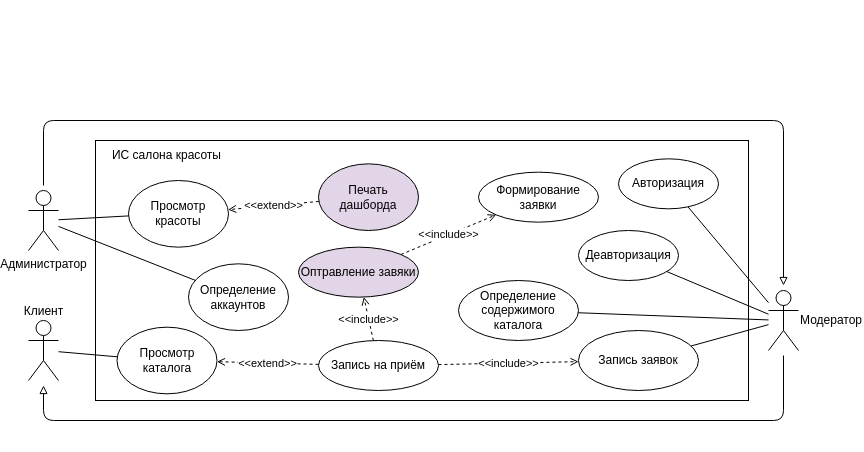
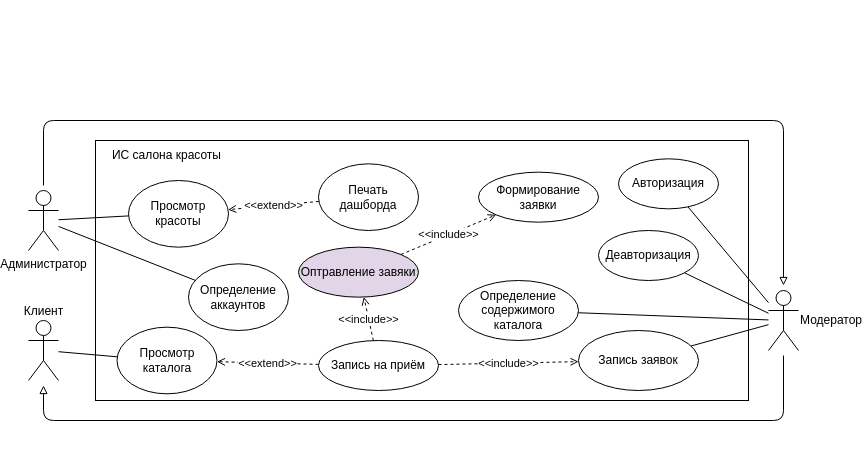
node "Печать дашборда": fillcolor #e1d5e7 -> #ffffff
node "Деавторизация": moved (629, 256) -> (649, 256)
